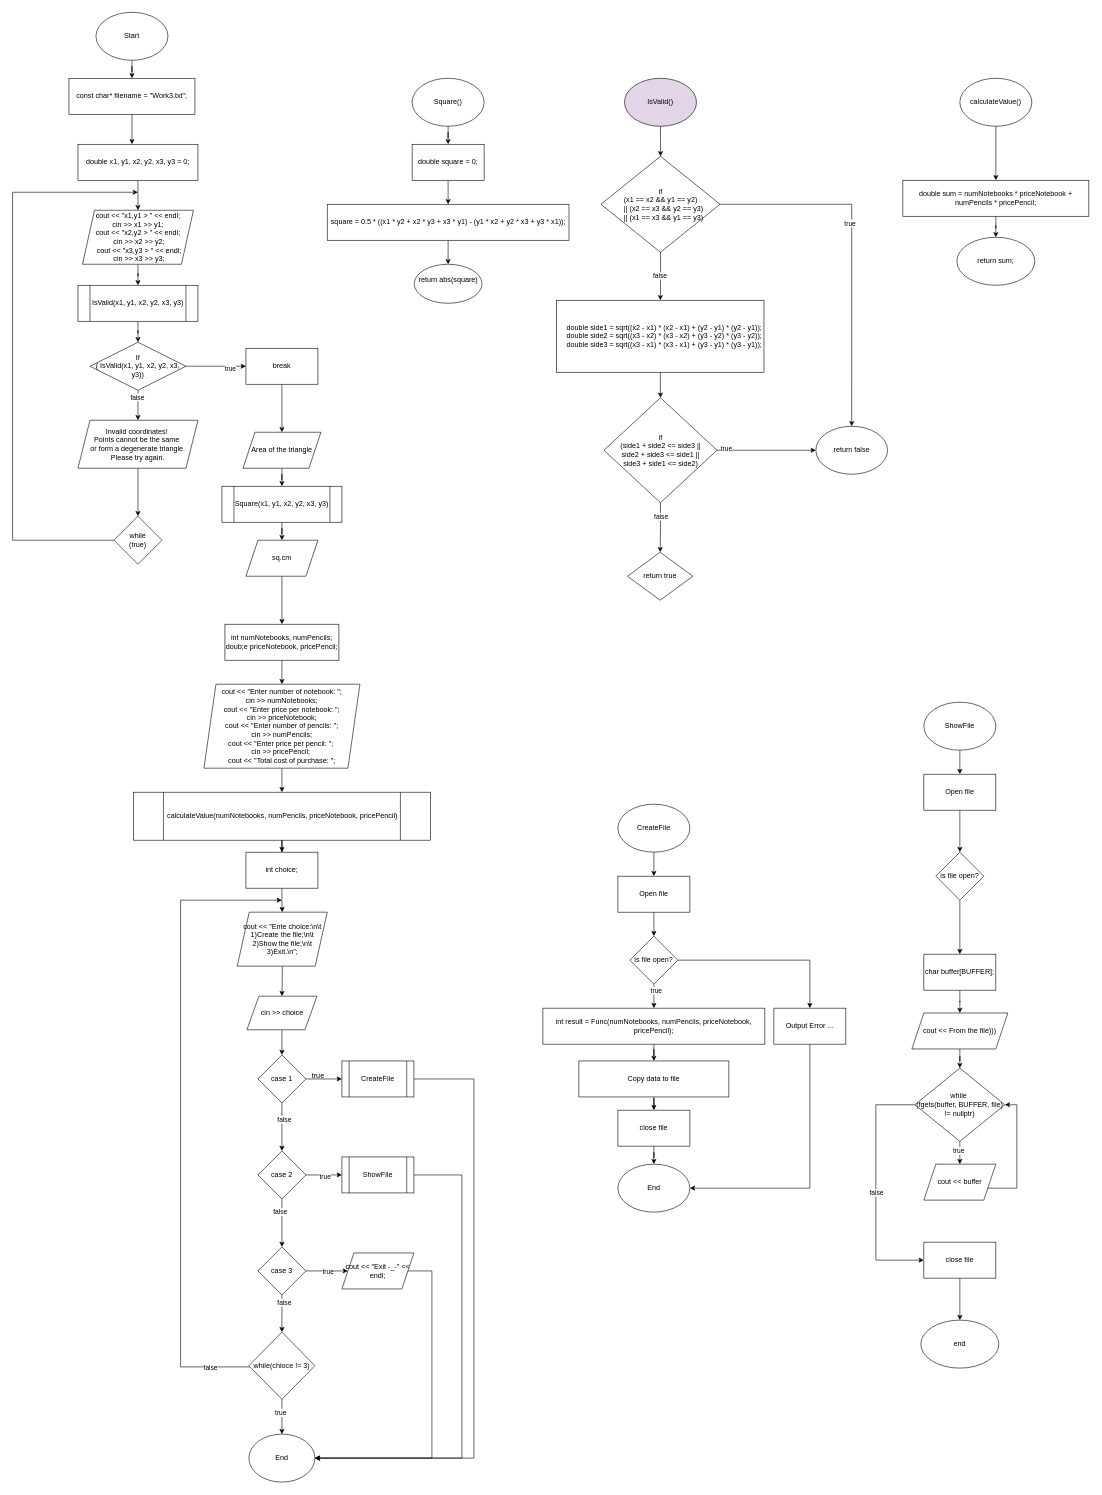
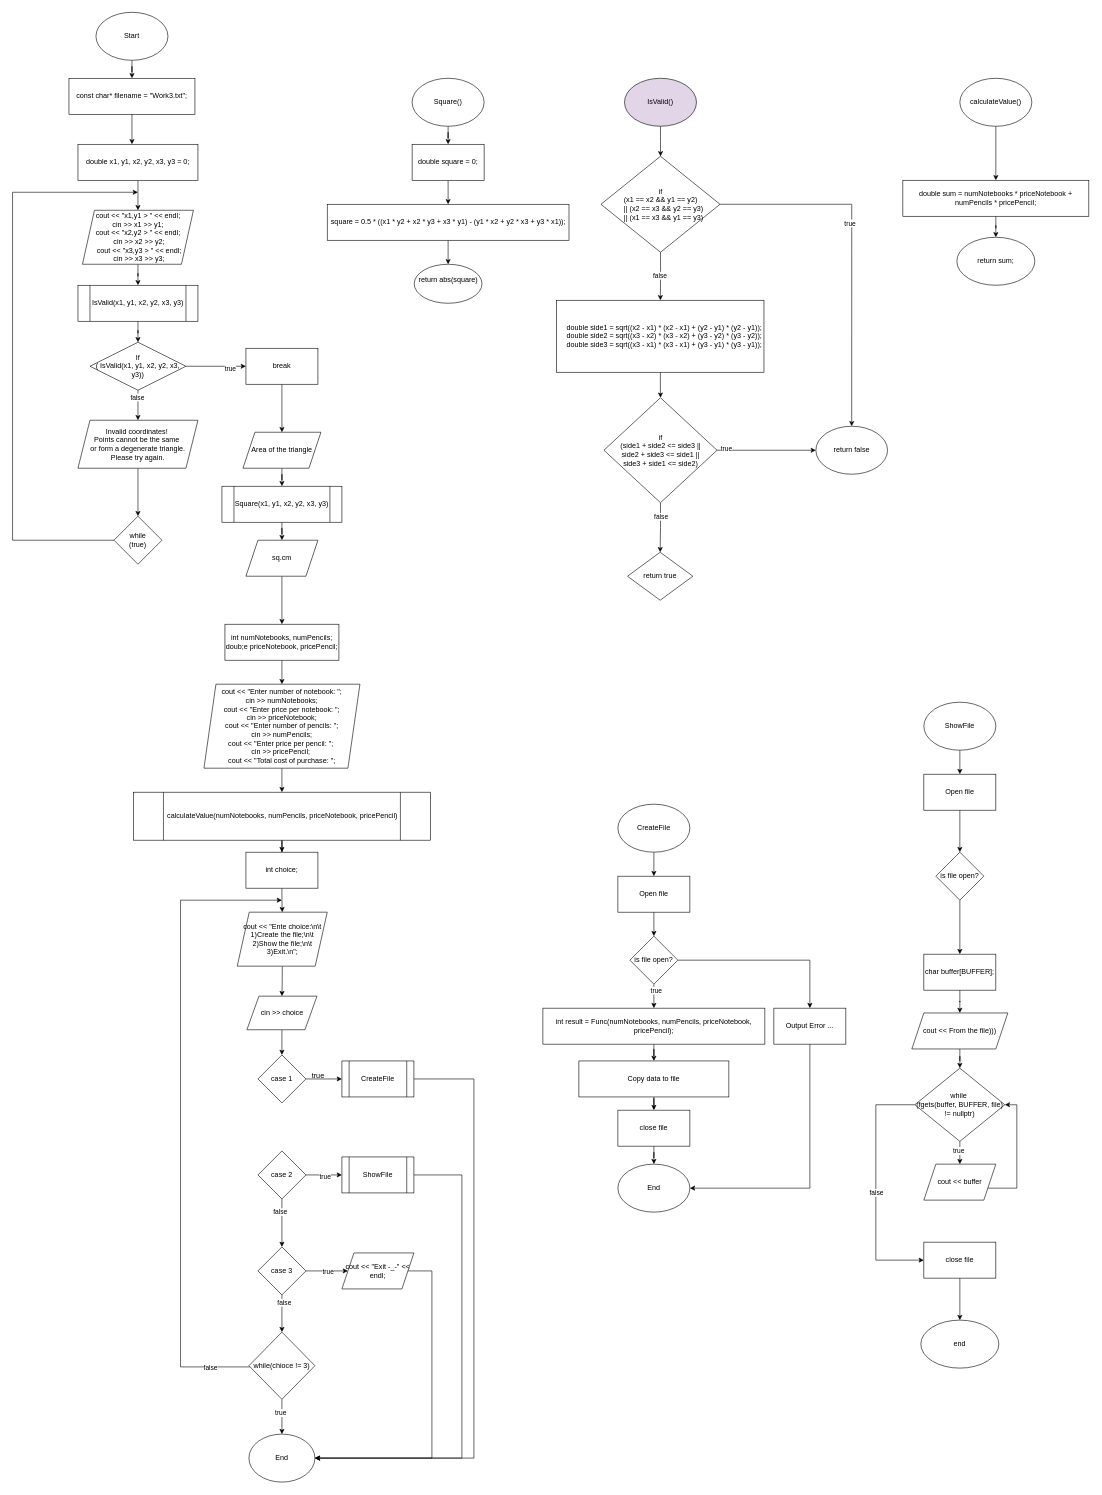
edge "case 1" -> "case 2": removed, label "false"
